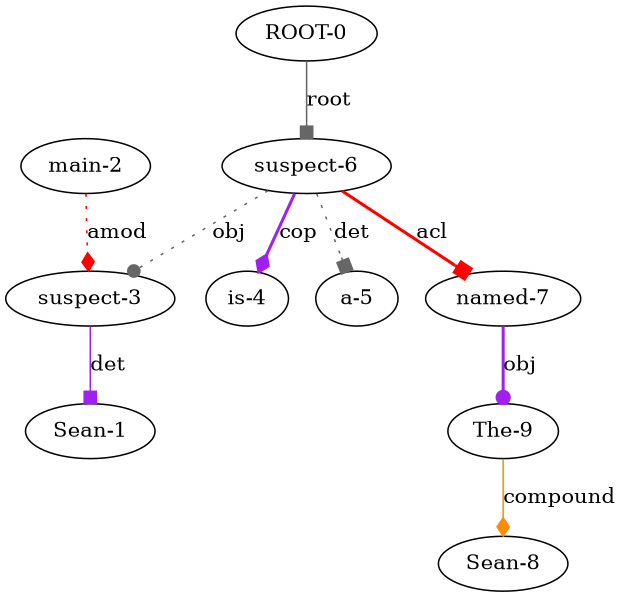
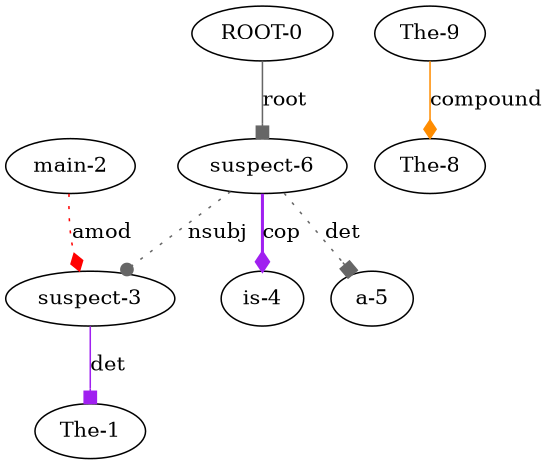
edge "suspect-6" -> "suspect-3": label "obj" -> "nsubj"
node "named-7": removed
node "Sean-1": label "Sean-1" -> "The-1"
node "Sean-8": label "Sean-8" -> "The-8"
